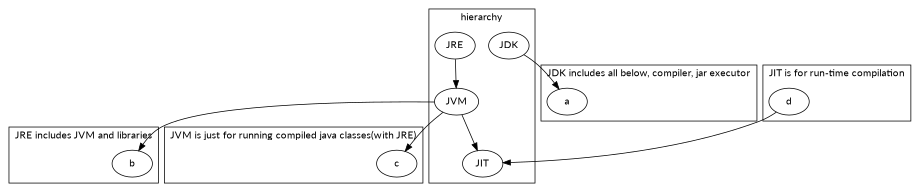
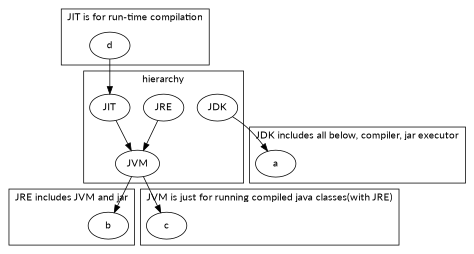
edge "JVM" -> "JIT": reversed
cluster "JRE includes JVM and libraries": label "JRE includes JVM and libraries" -> "JRE includes JVM and jar"
